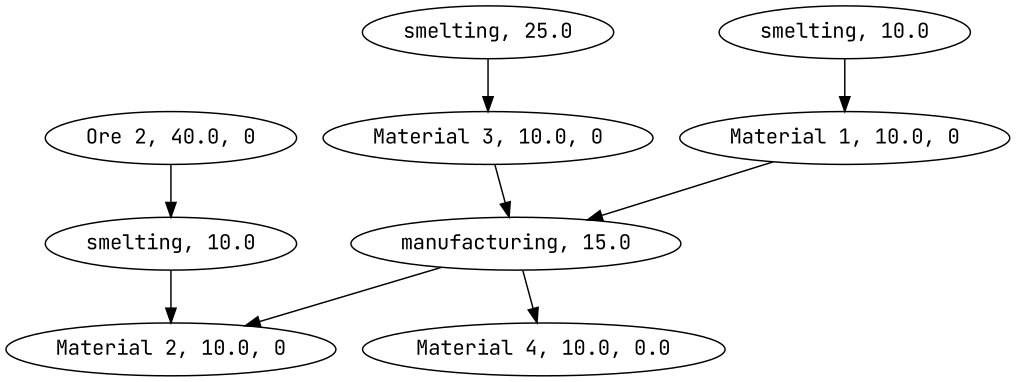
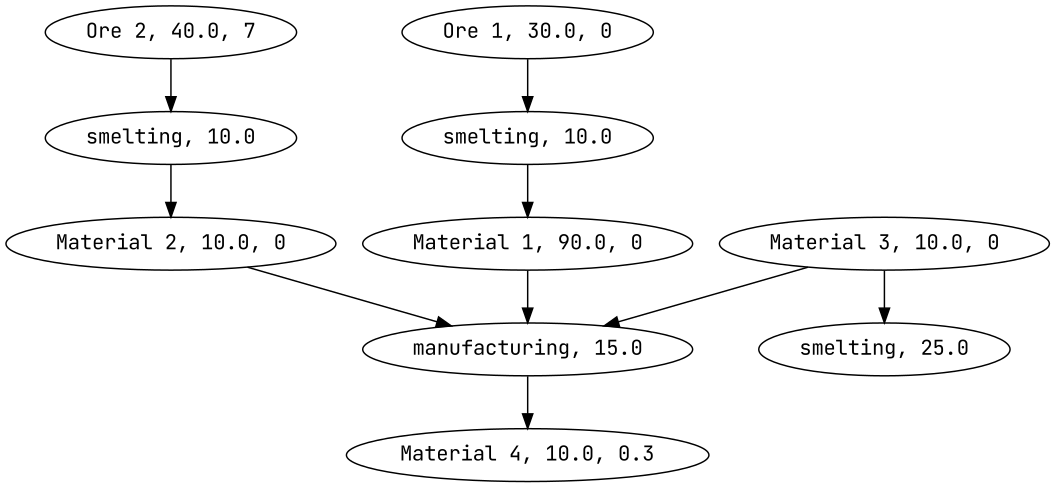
node "Ore 1, 30.0, 0": added
edge "smelting, 25.0" -> "Material 3, 10.0, 0": reversed
node "Ore 2, 40.0, 0": label "Ore 2, 40.0, 0" -> "Ore 2, 40.0, 7"
node "Material 1, 10.0, 0": label "Material 1, 10.0, 0" -> "Material 1, 90.0, 0"
edge "manufacturing, 15.0" -> "Material 2, 10.0, 0": reversed
node "Material 4, 10.0, 0.0": label "Material 4, 10.0, 0.0" -> "Material 4, 10.0, 0.3"
